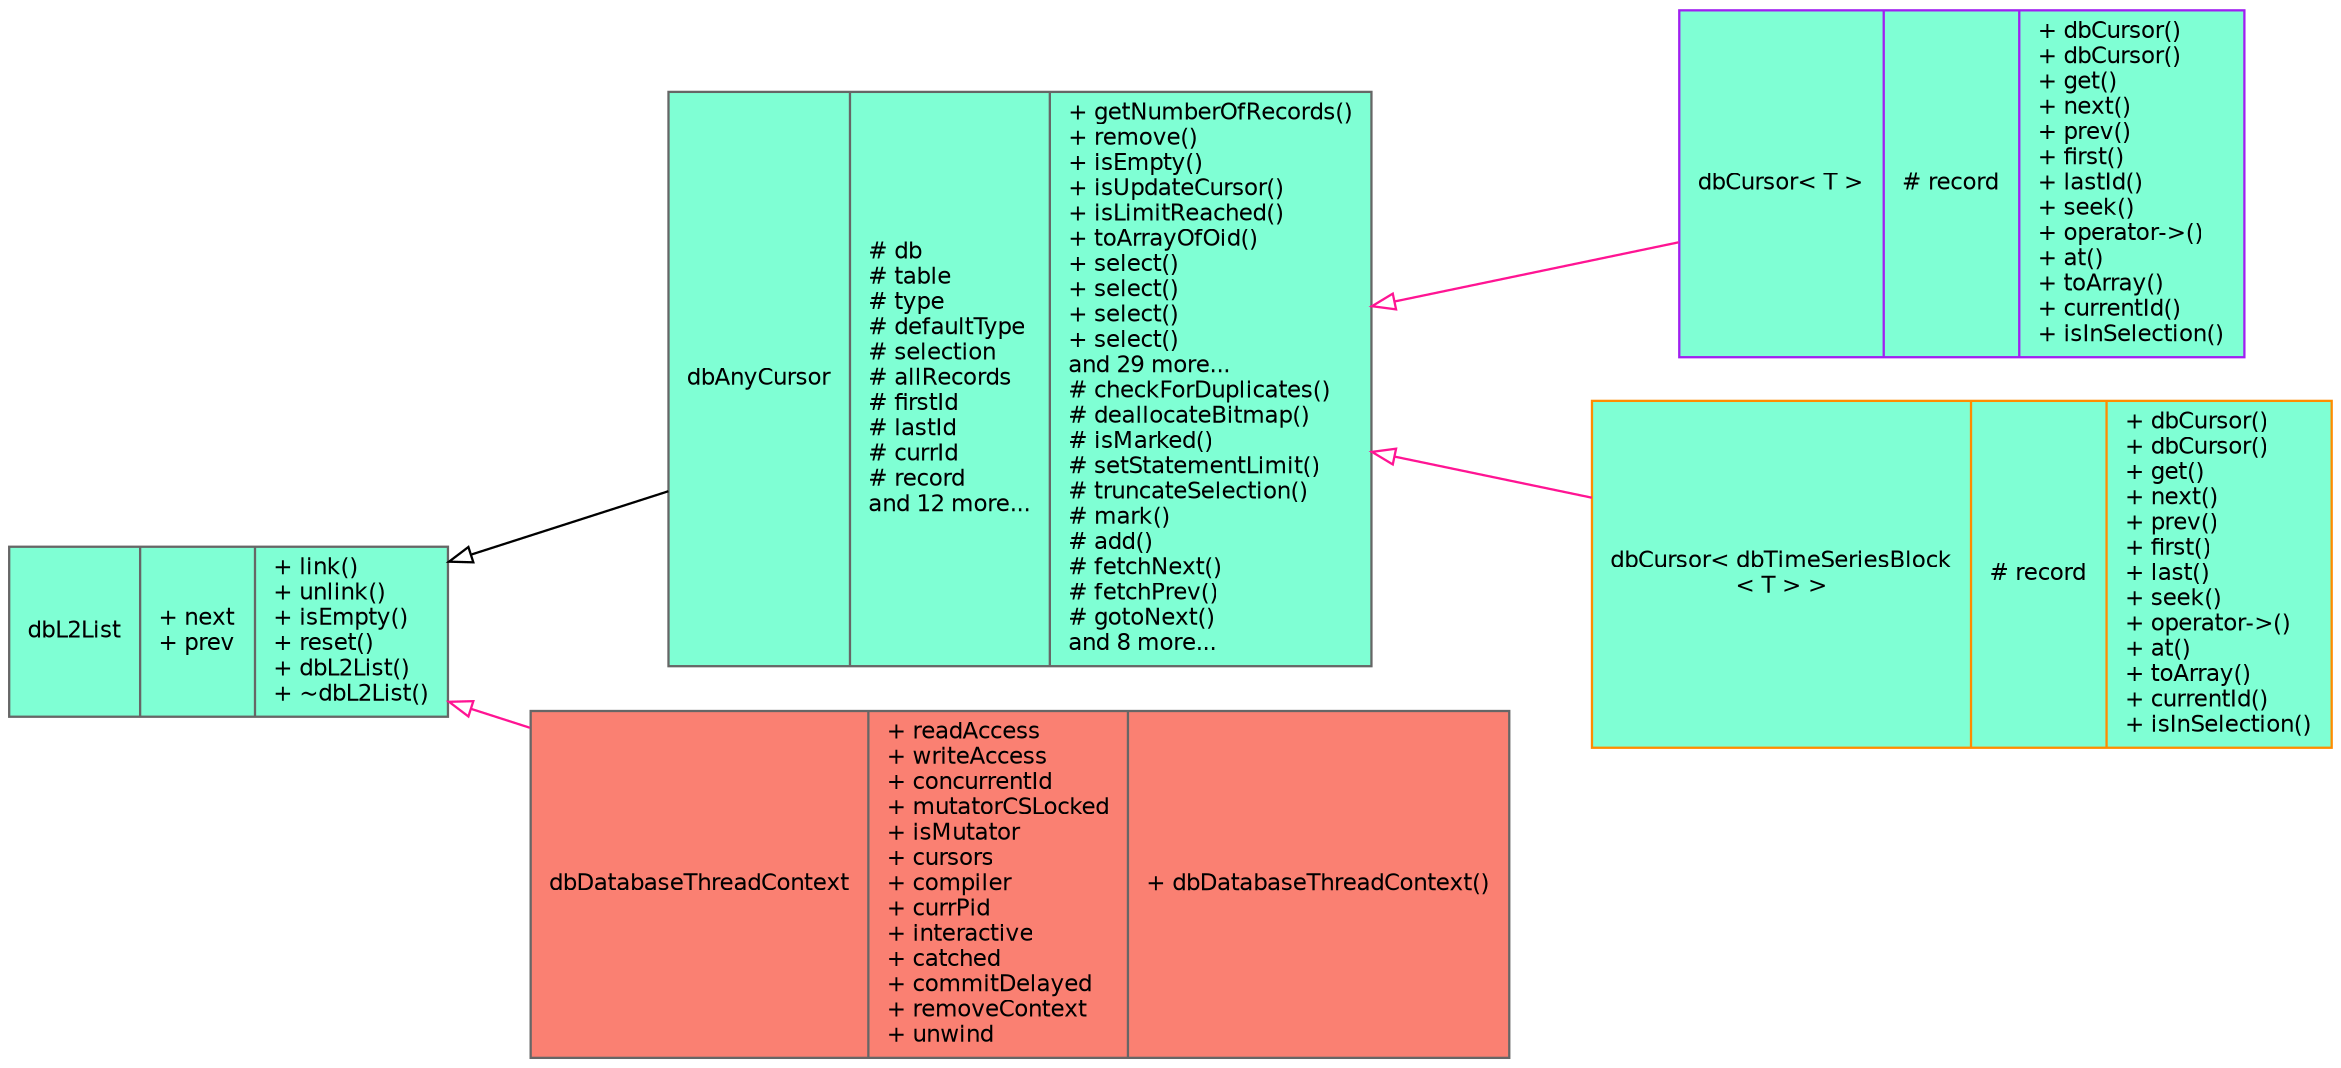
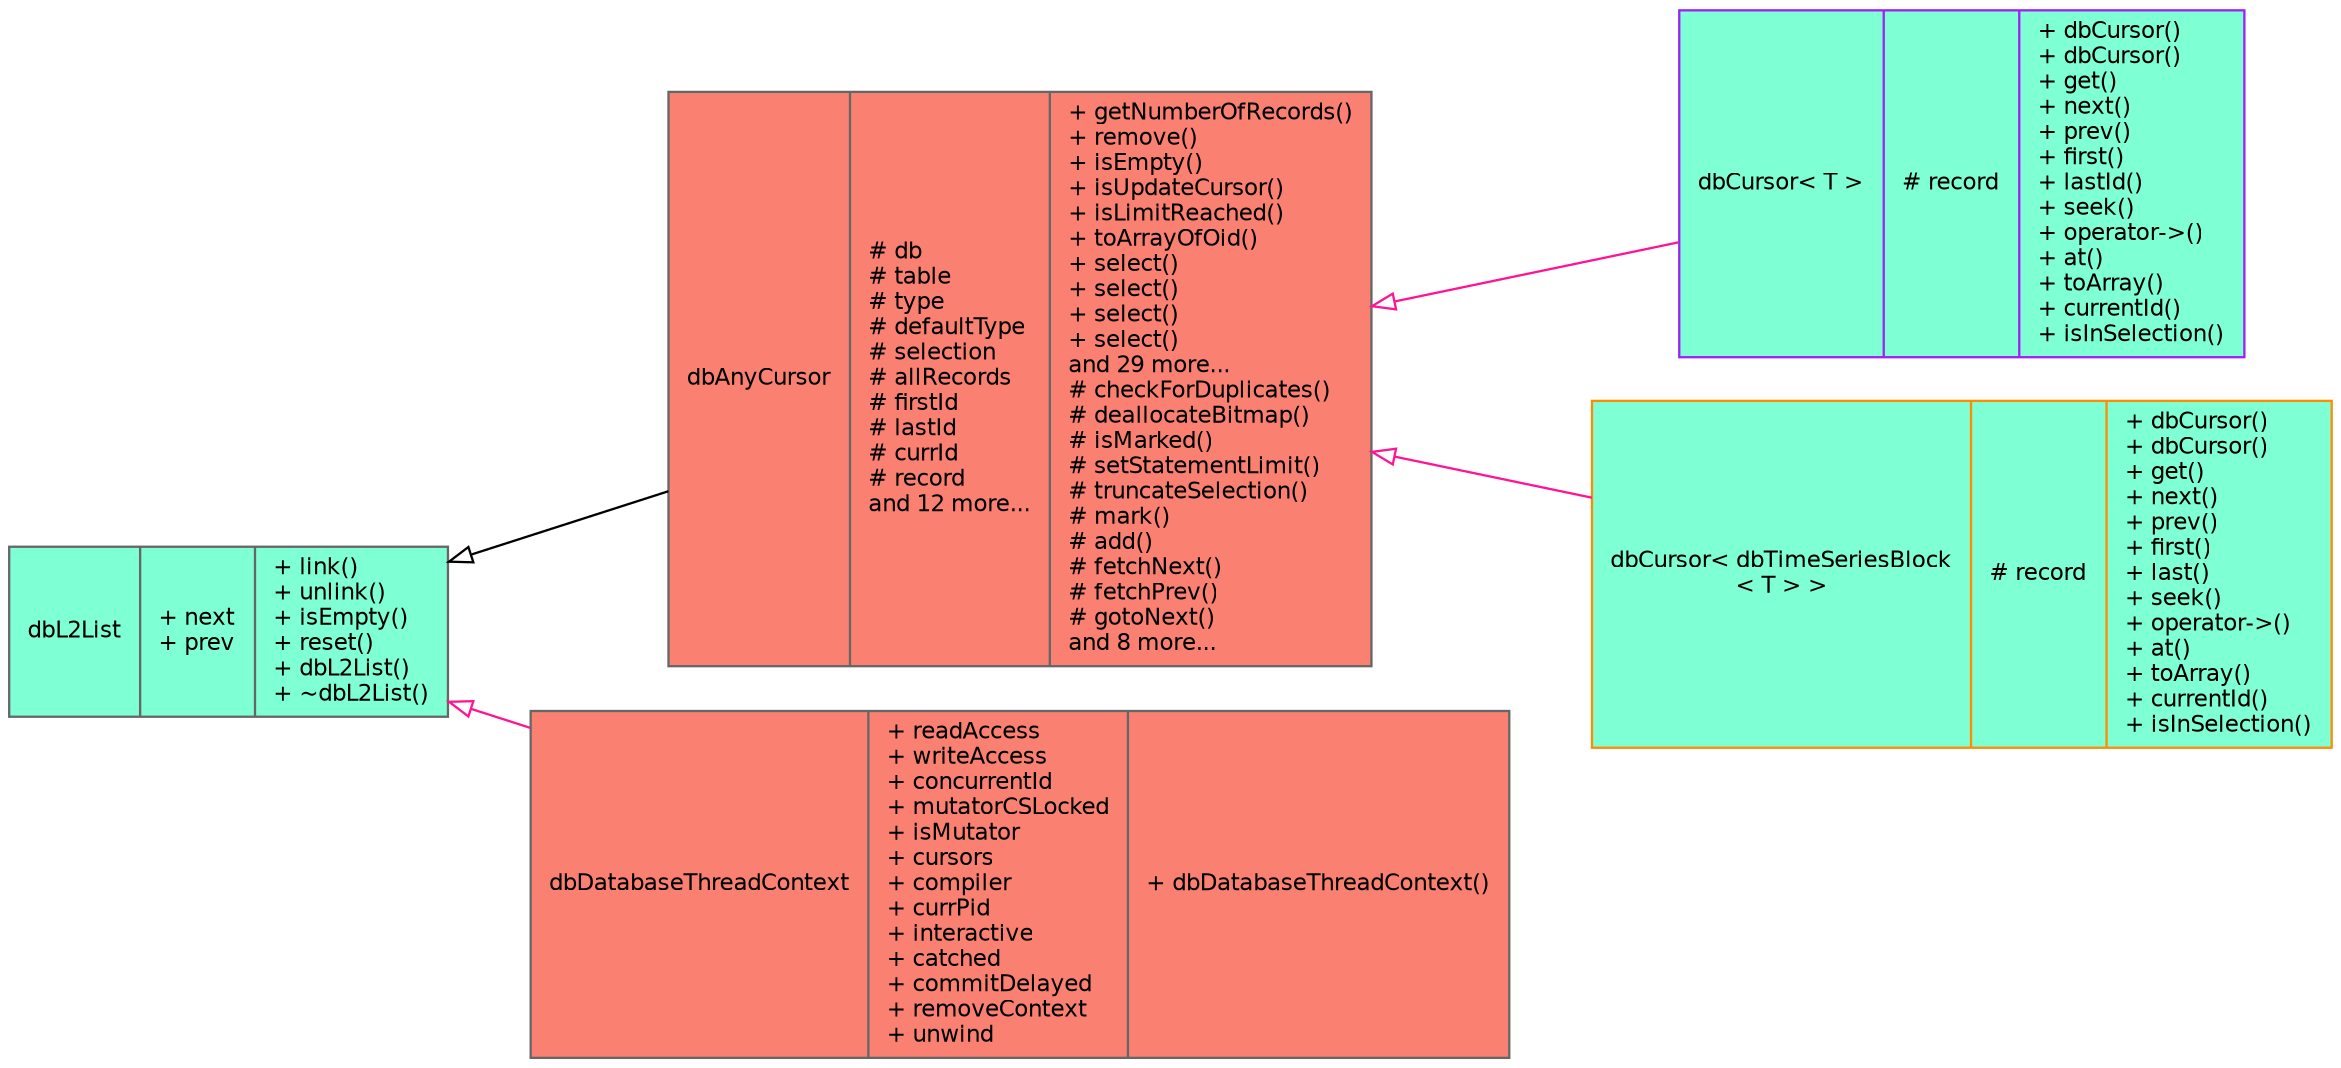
node "dbAnyCursor": fillcolor aquamarine -> salmon
